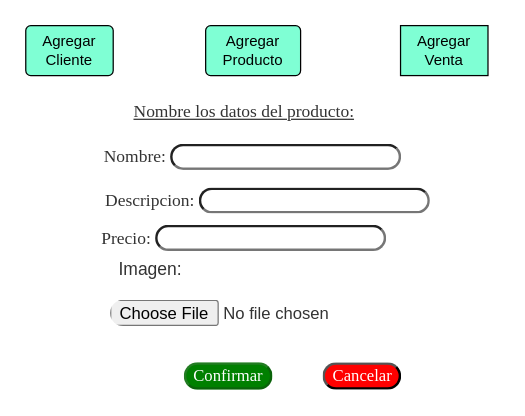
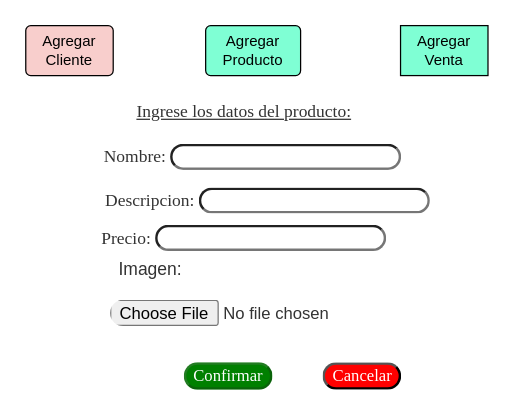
node "Agregar Cliente": fillcolor #7fffd4 -> #f8cecc
node "Nombre los datos del producto:": label "Nombre los datos del producto:" -> "Ingrese los datos del producto:"
